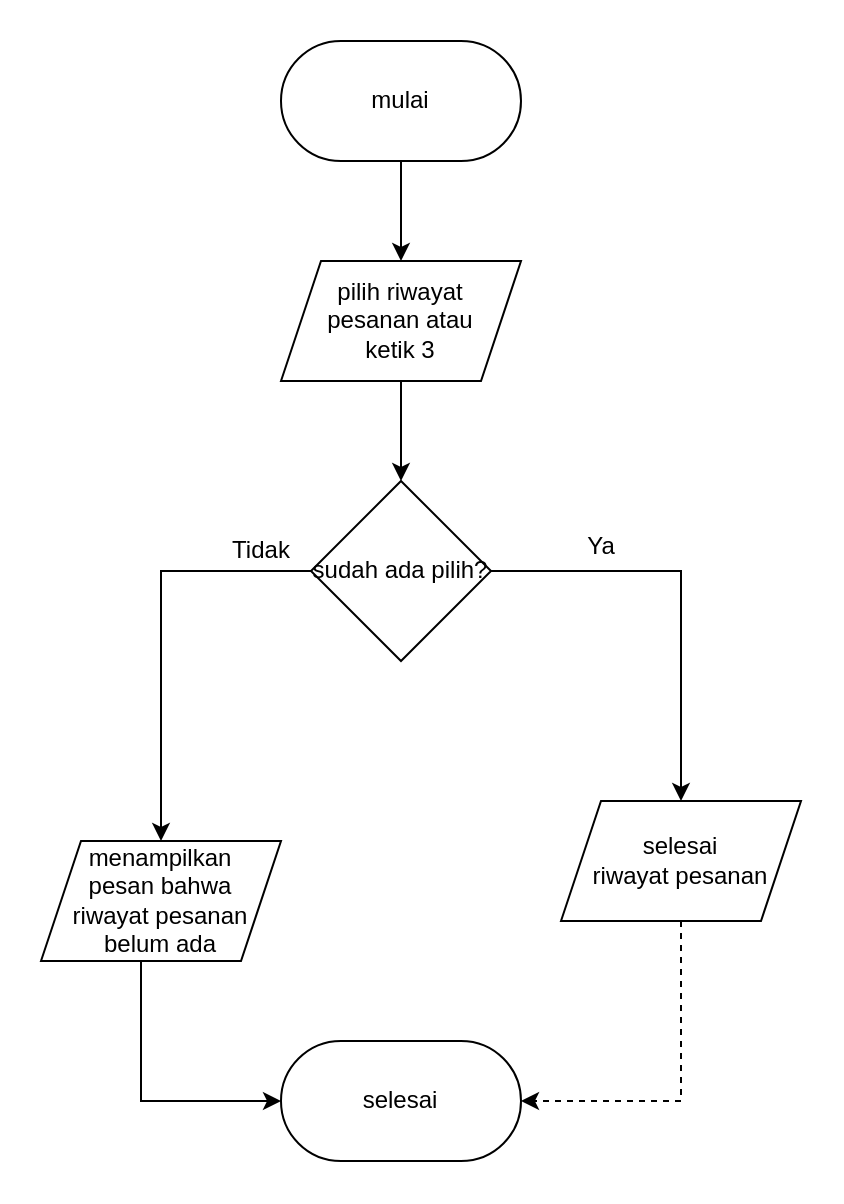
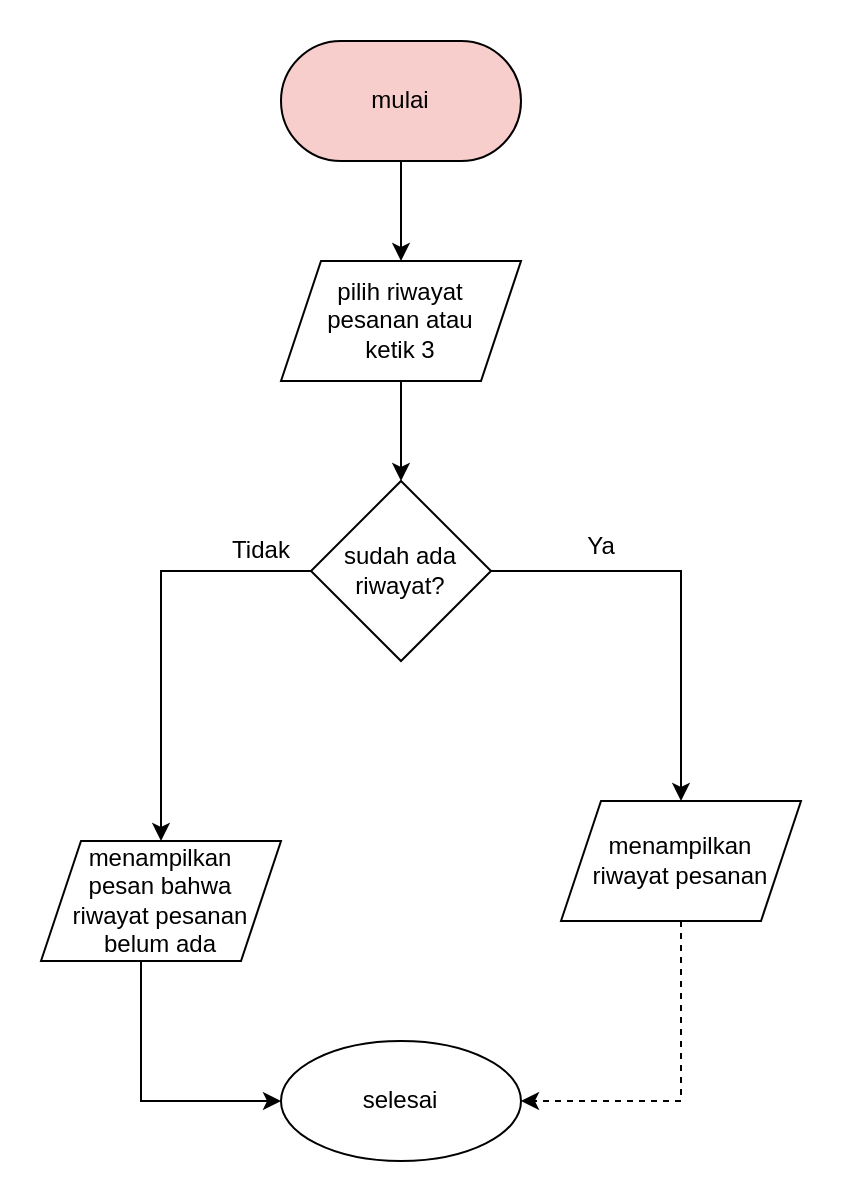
node "mulai": fillcolor #ffffff -> #f8cecc
node "sudah ada pilih?": label "sudah ada pilih?" -> "sudah ada riwayat?"
node "selesai riwayat pesanan": label "selesai riwayat pesanan" -> "menampilkan riwayat pesanan"
node "selesai": shape rounded rectangle -> ellipse
